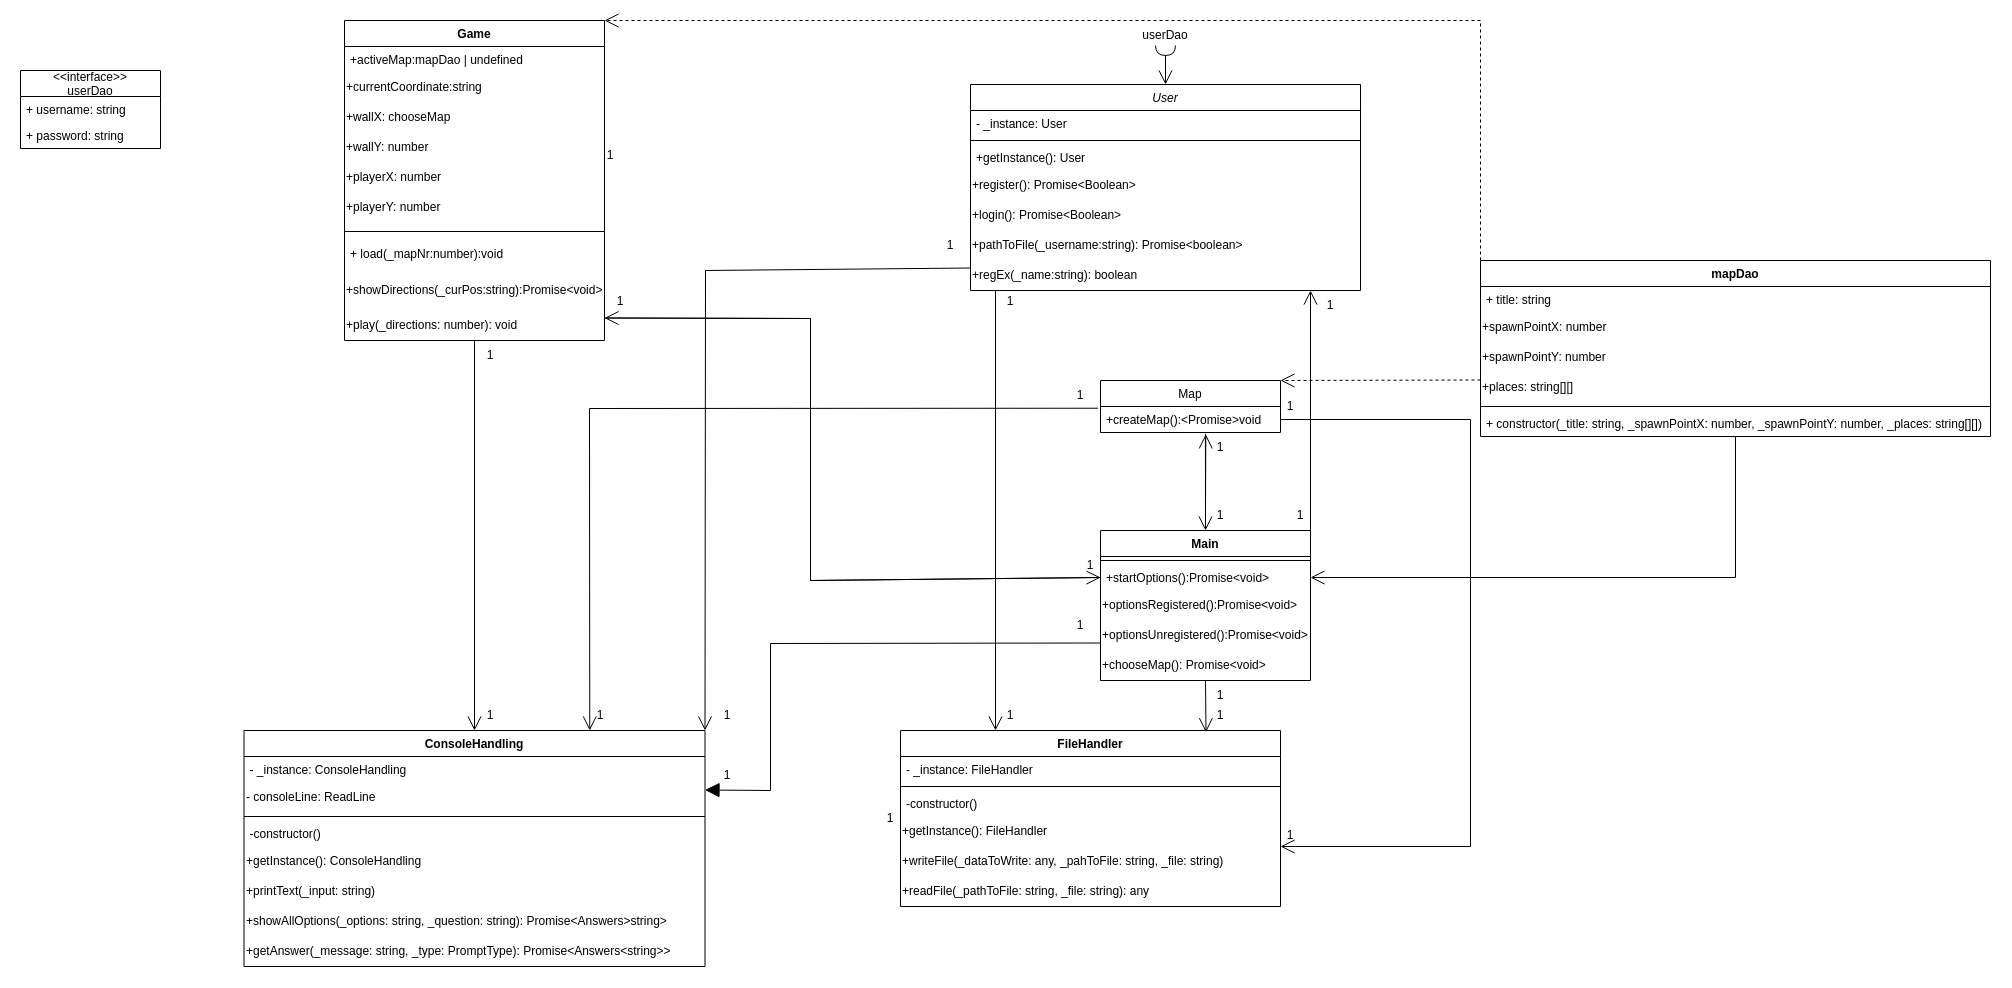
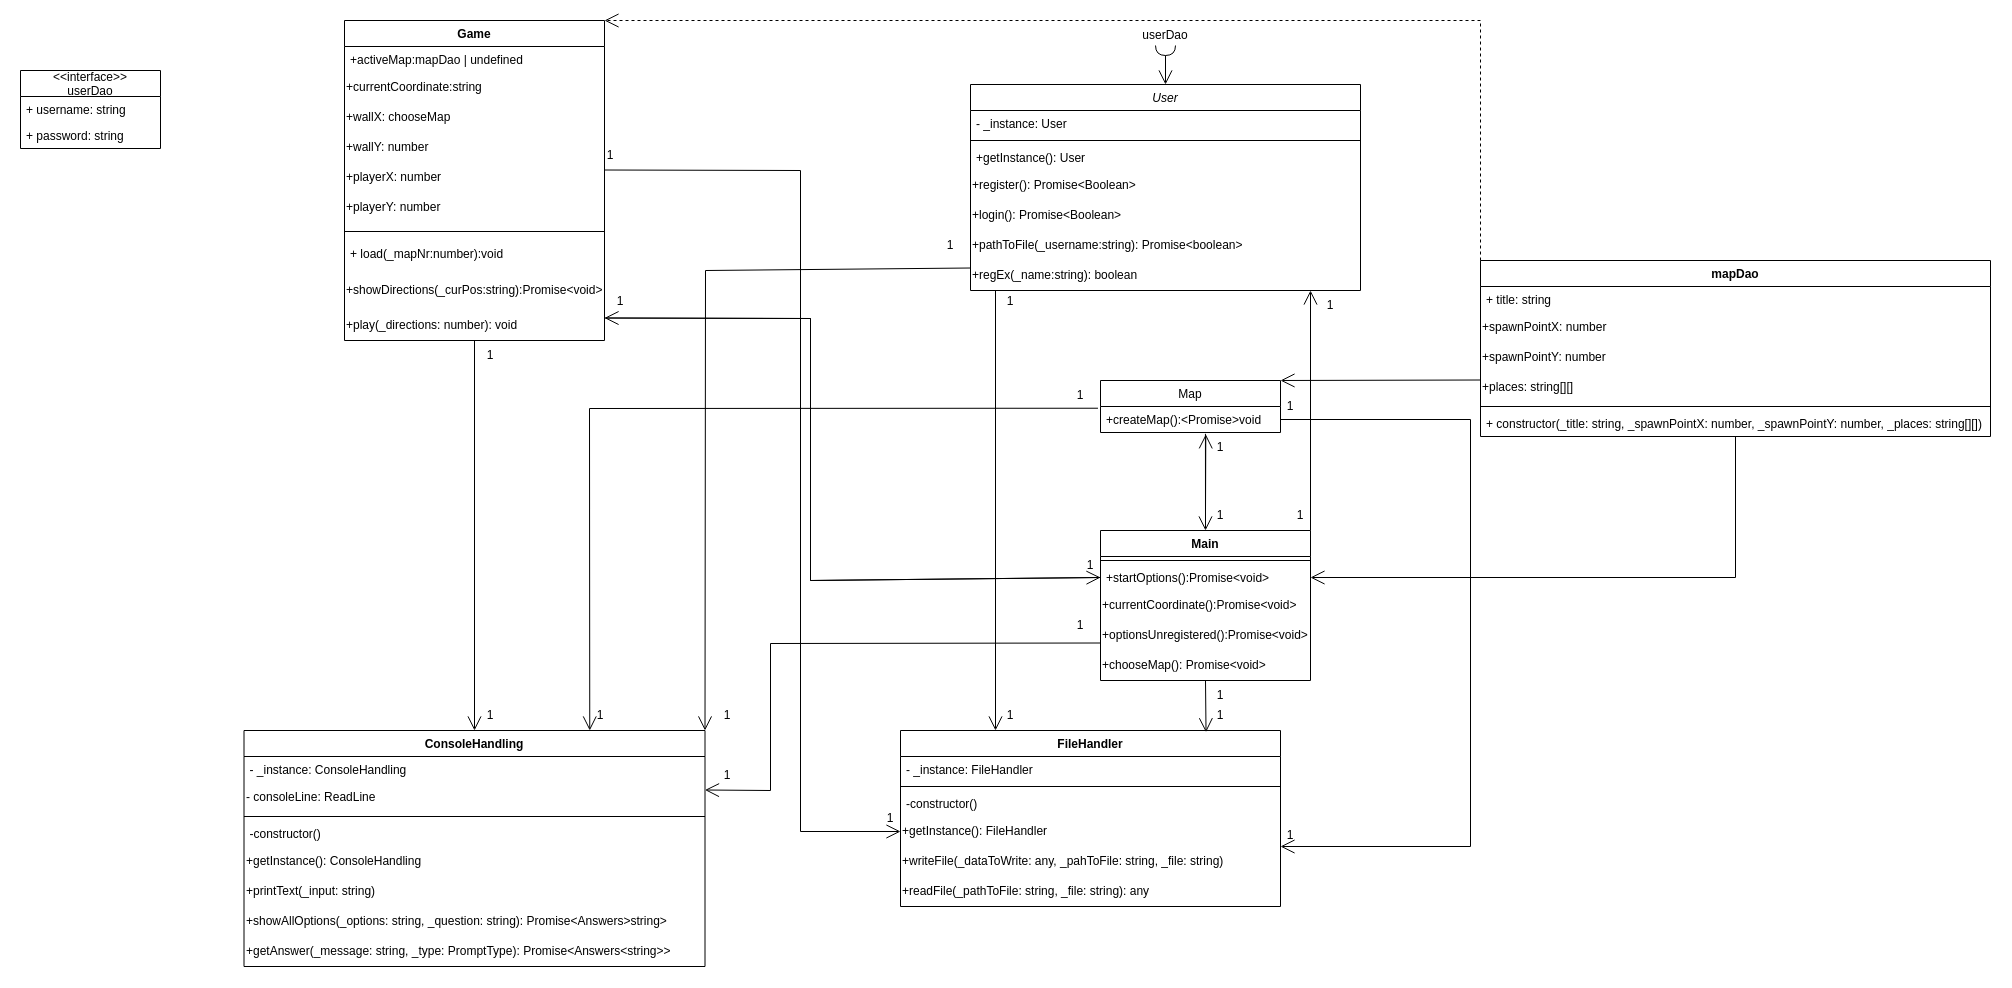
edge "+places: string[][]" -> "Map": style dashed -> solid
edge "+playerX: number" -> "+getInstance(): FileHandler": added
node "+optionsRegistered():Promise<void>": label "+optionsRegistered():Promise<void>" -> "+currentCoordinate():Promise<void>"
edge "+optionsUnregistered():Promise<void>" -> "- consoleLine: ReadLine": arrowhead block -> open
